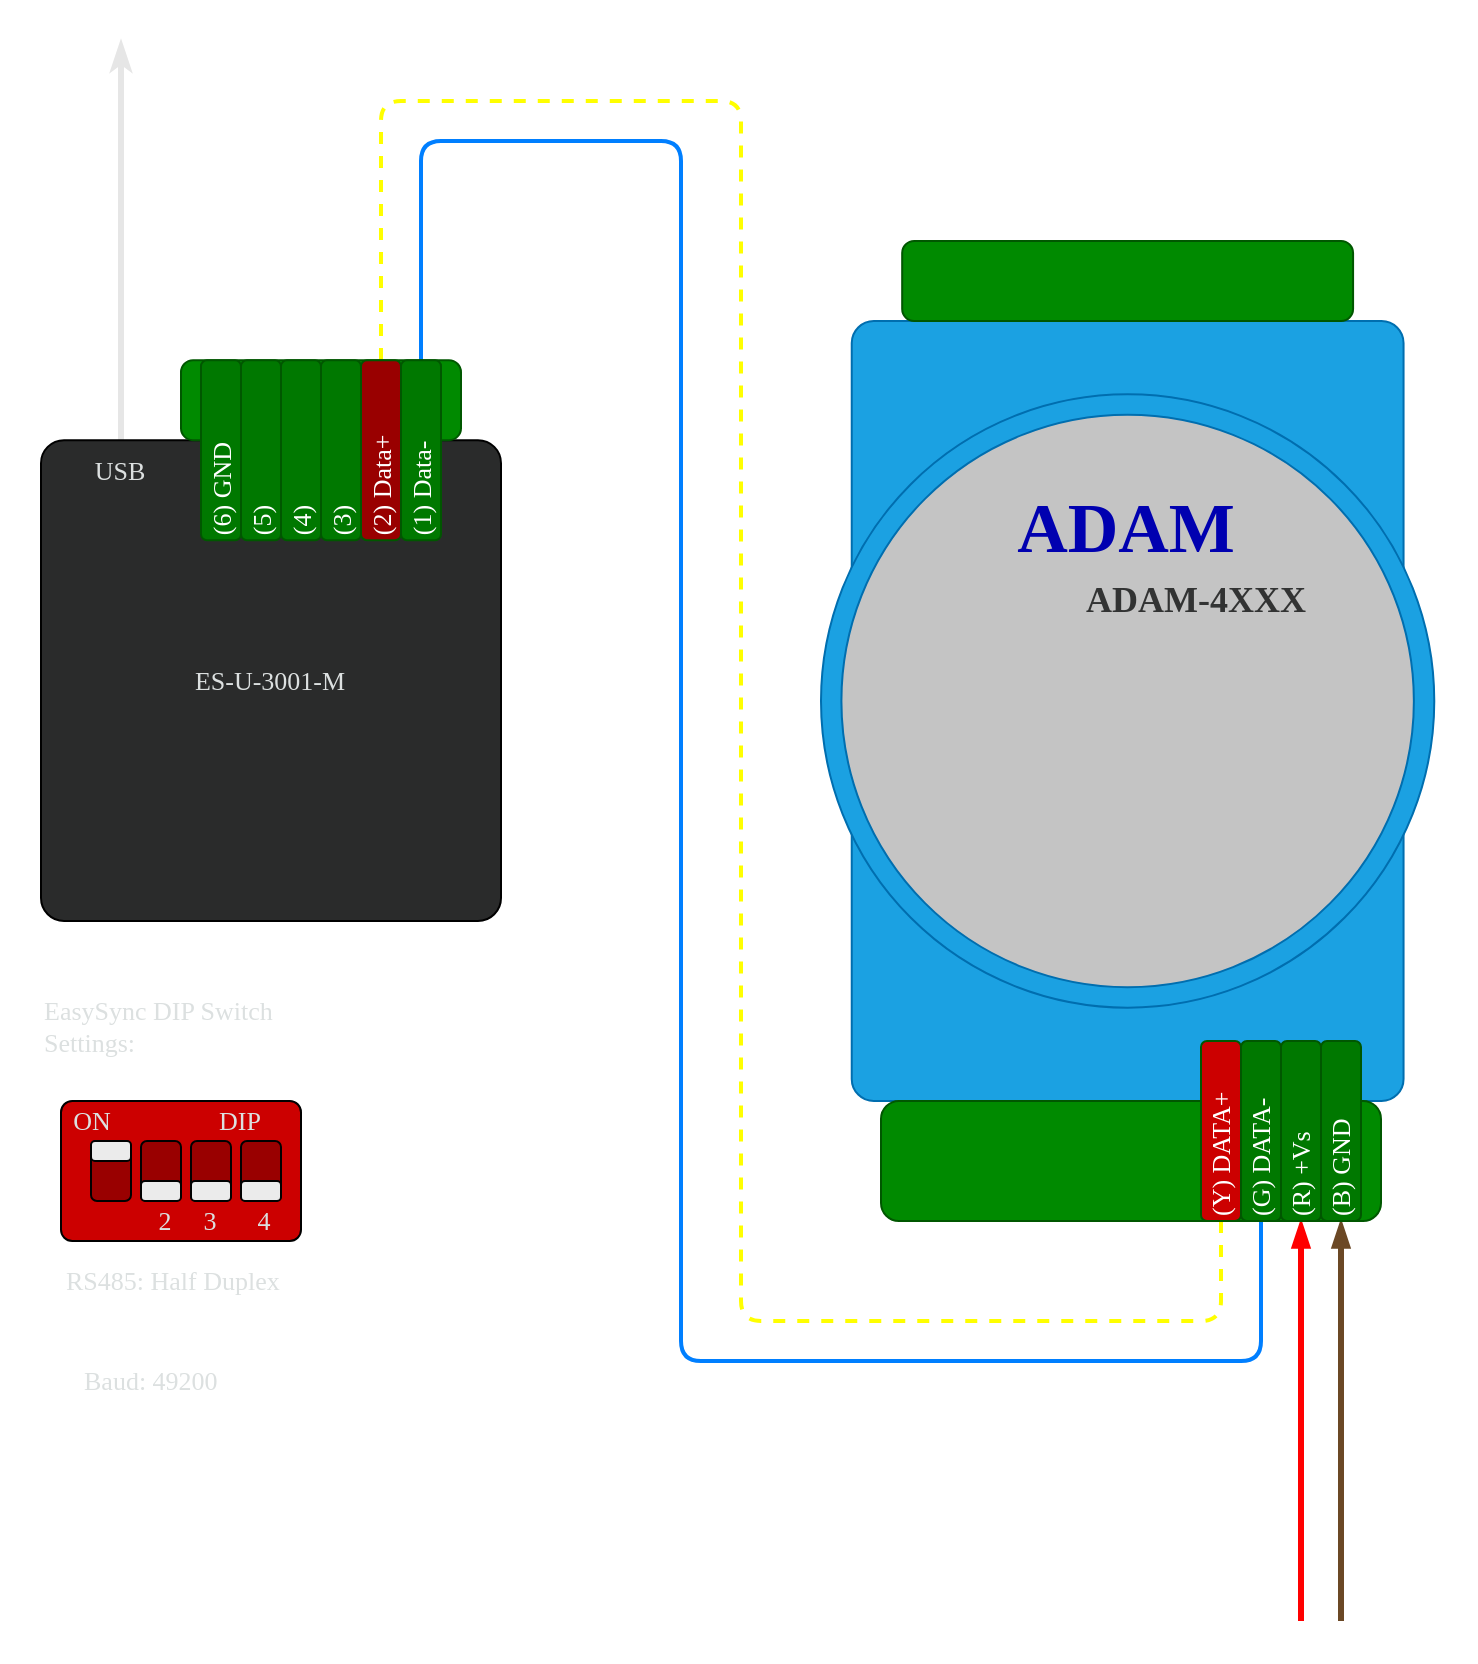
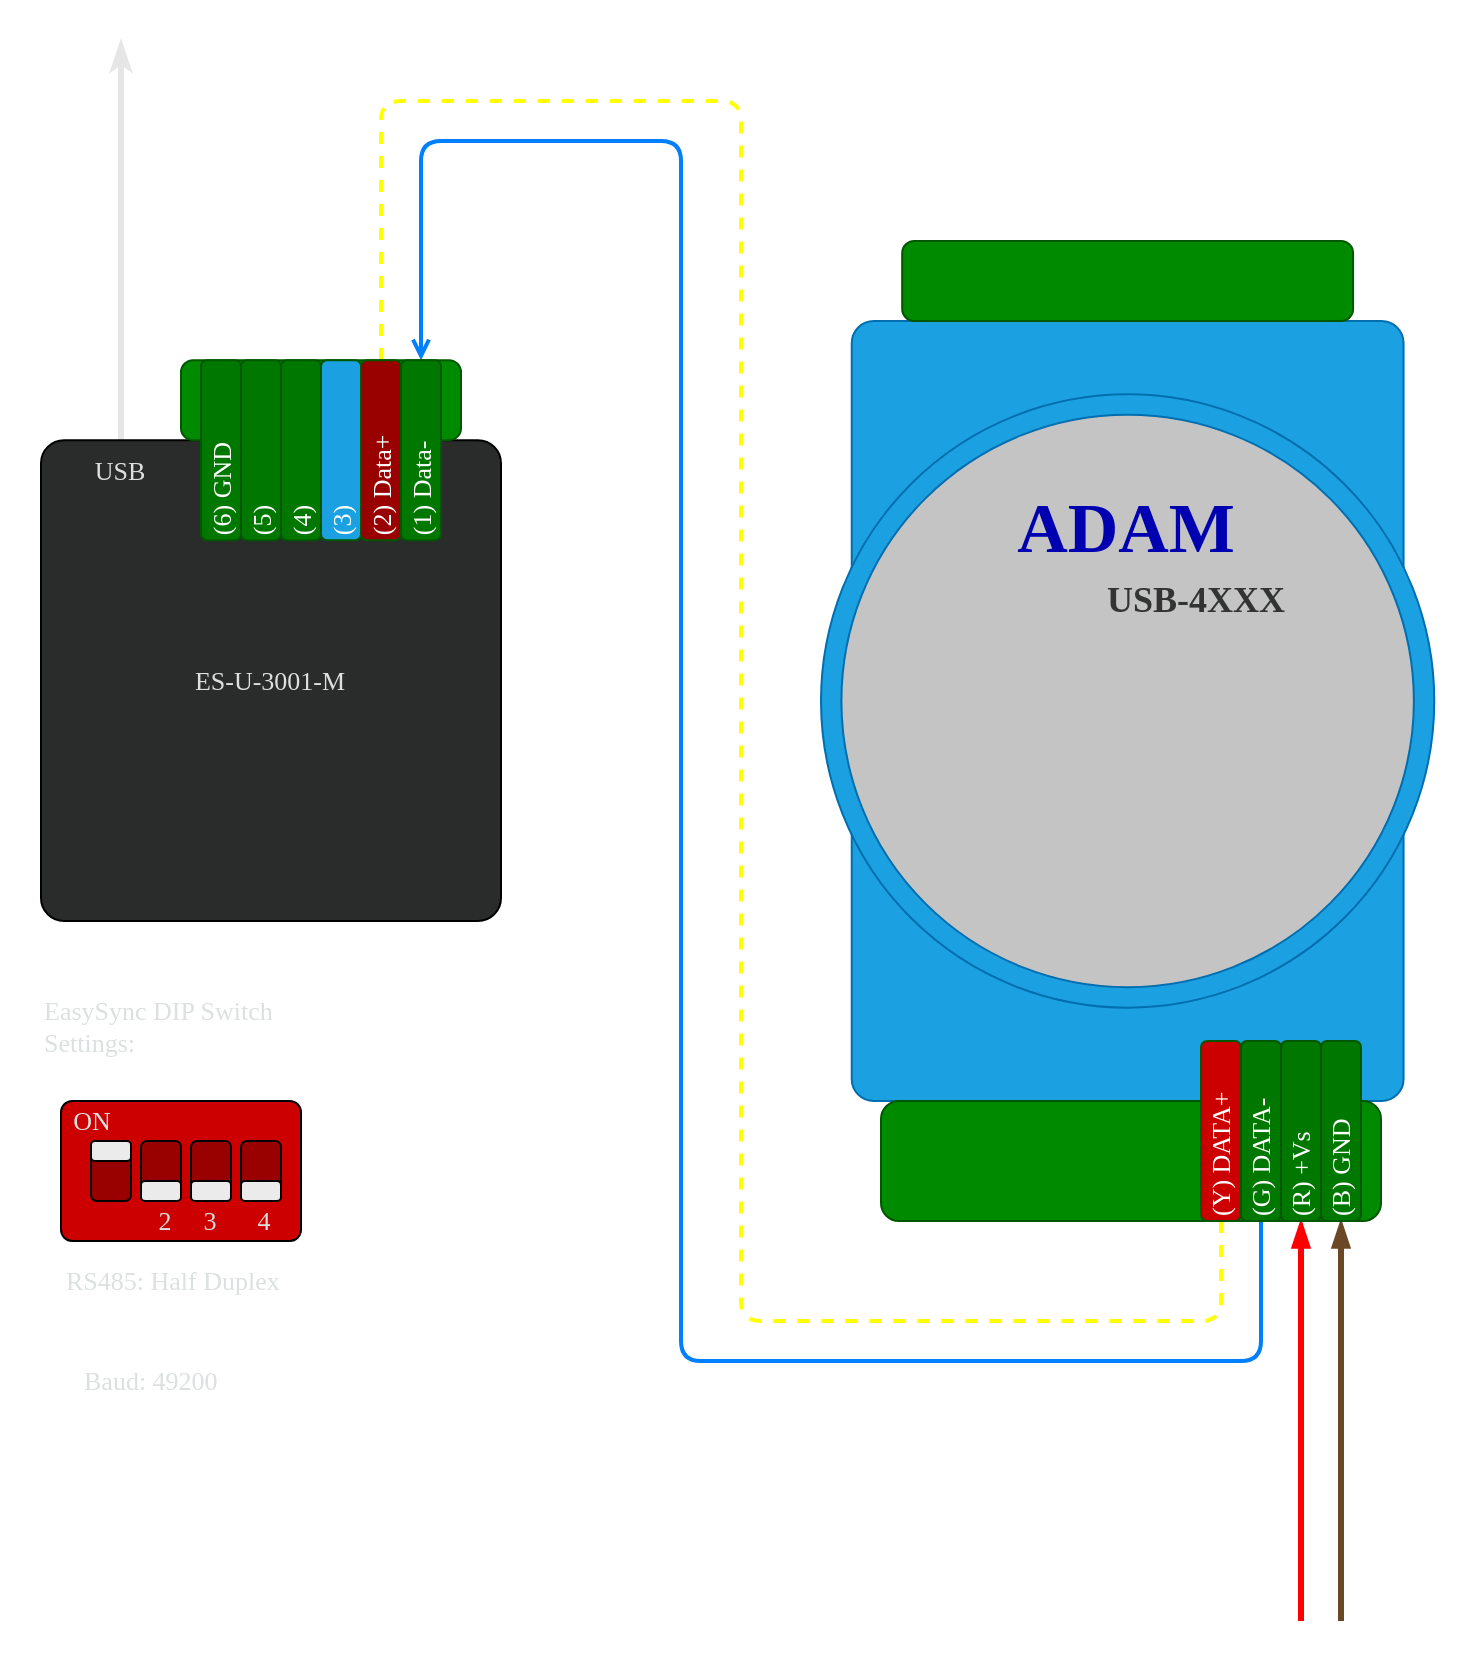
edge "(1) Data-" -- "(G) DATA-": arrowhead none -> open
node "(3)": fillcolor #007800 -> #1ba1e2
node "ADAM-4XXX": label "ADAM-4XXX" -> "USB-4XXX"
node "DIP": removed
